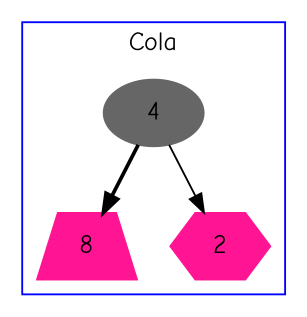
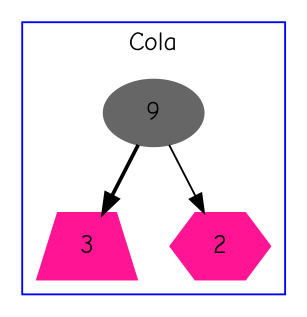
node "4": label "4" -> "9"
node "8": label "8" -> "3"
